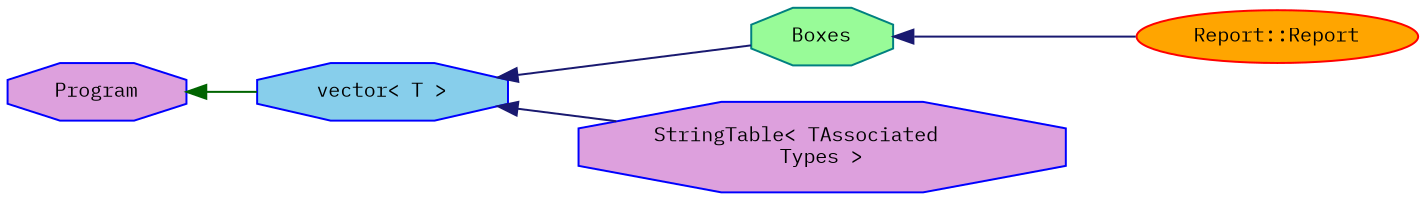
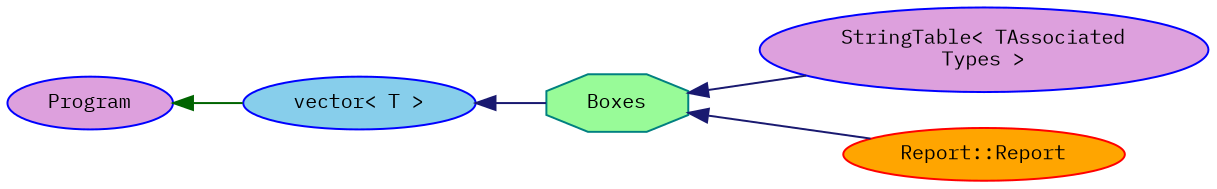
node "Program": shape octagon -> ellipse
node "vector< T >": shape octagon -> ellipse
edge "StringTable< TAssociated Types >" -> "vector< T >": now "StringTable< TAssociated Types >" -> "Boxes"
node "StringTable< TAssociated Types >": shape octagon -> ellipse
